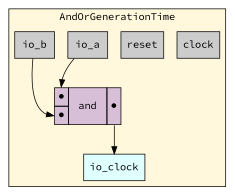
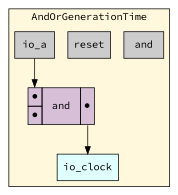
node "io_b": removed
node "clock": label "clock" -> "and"
